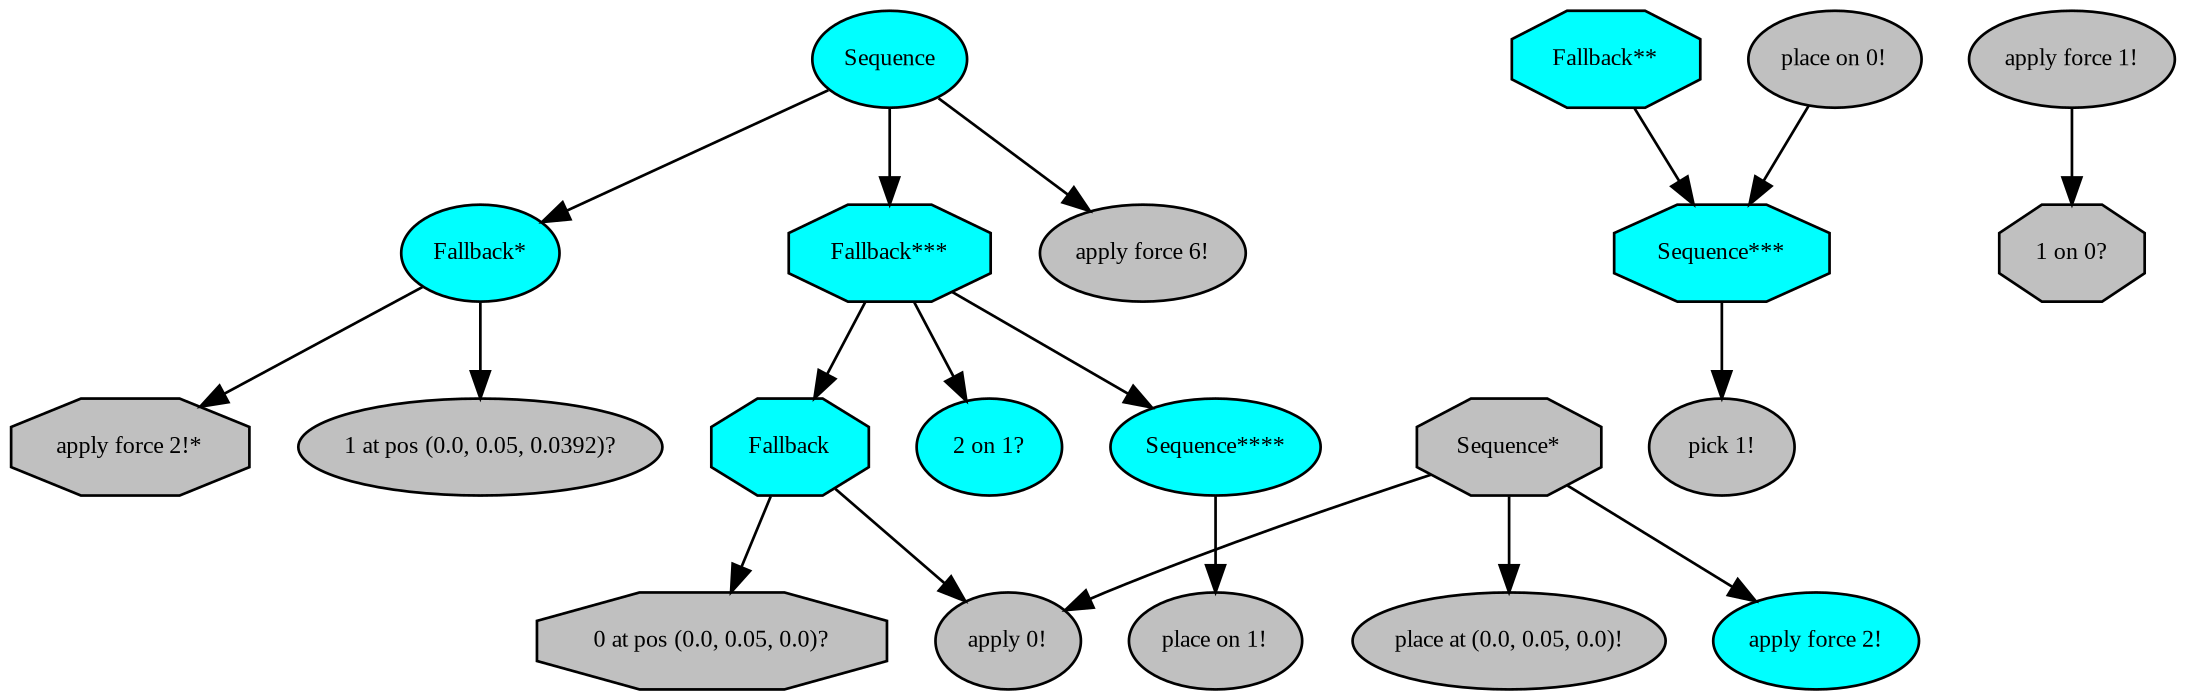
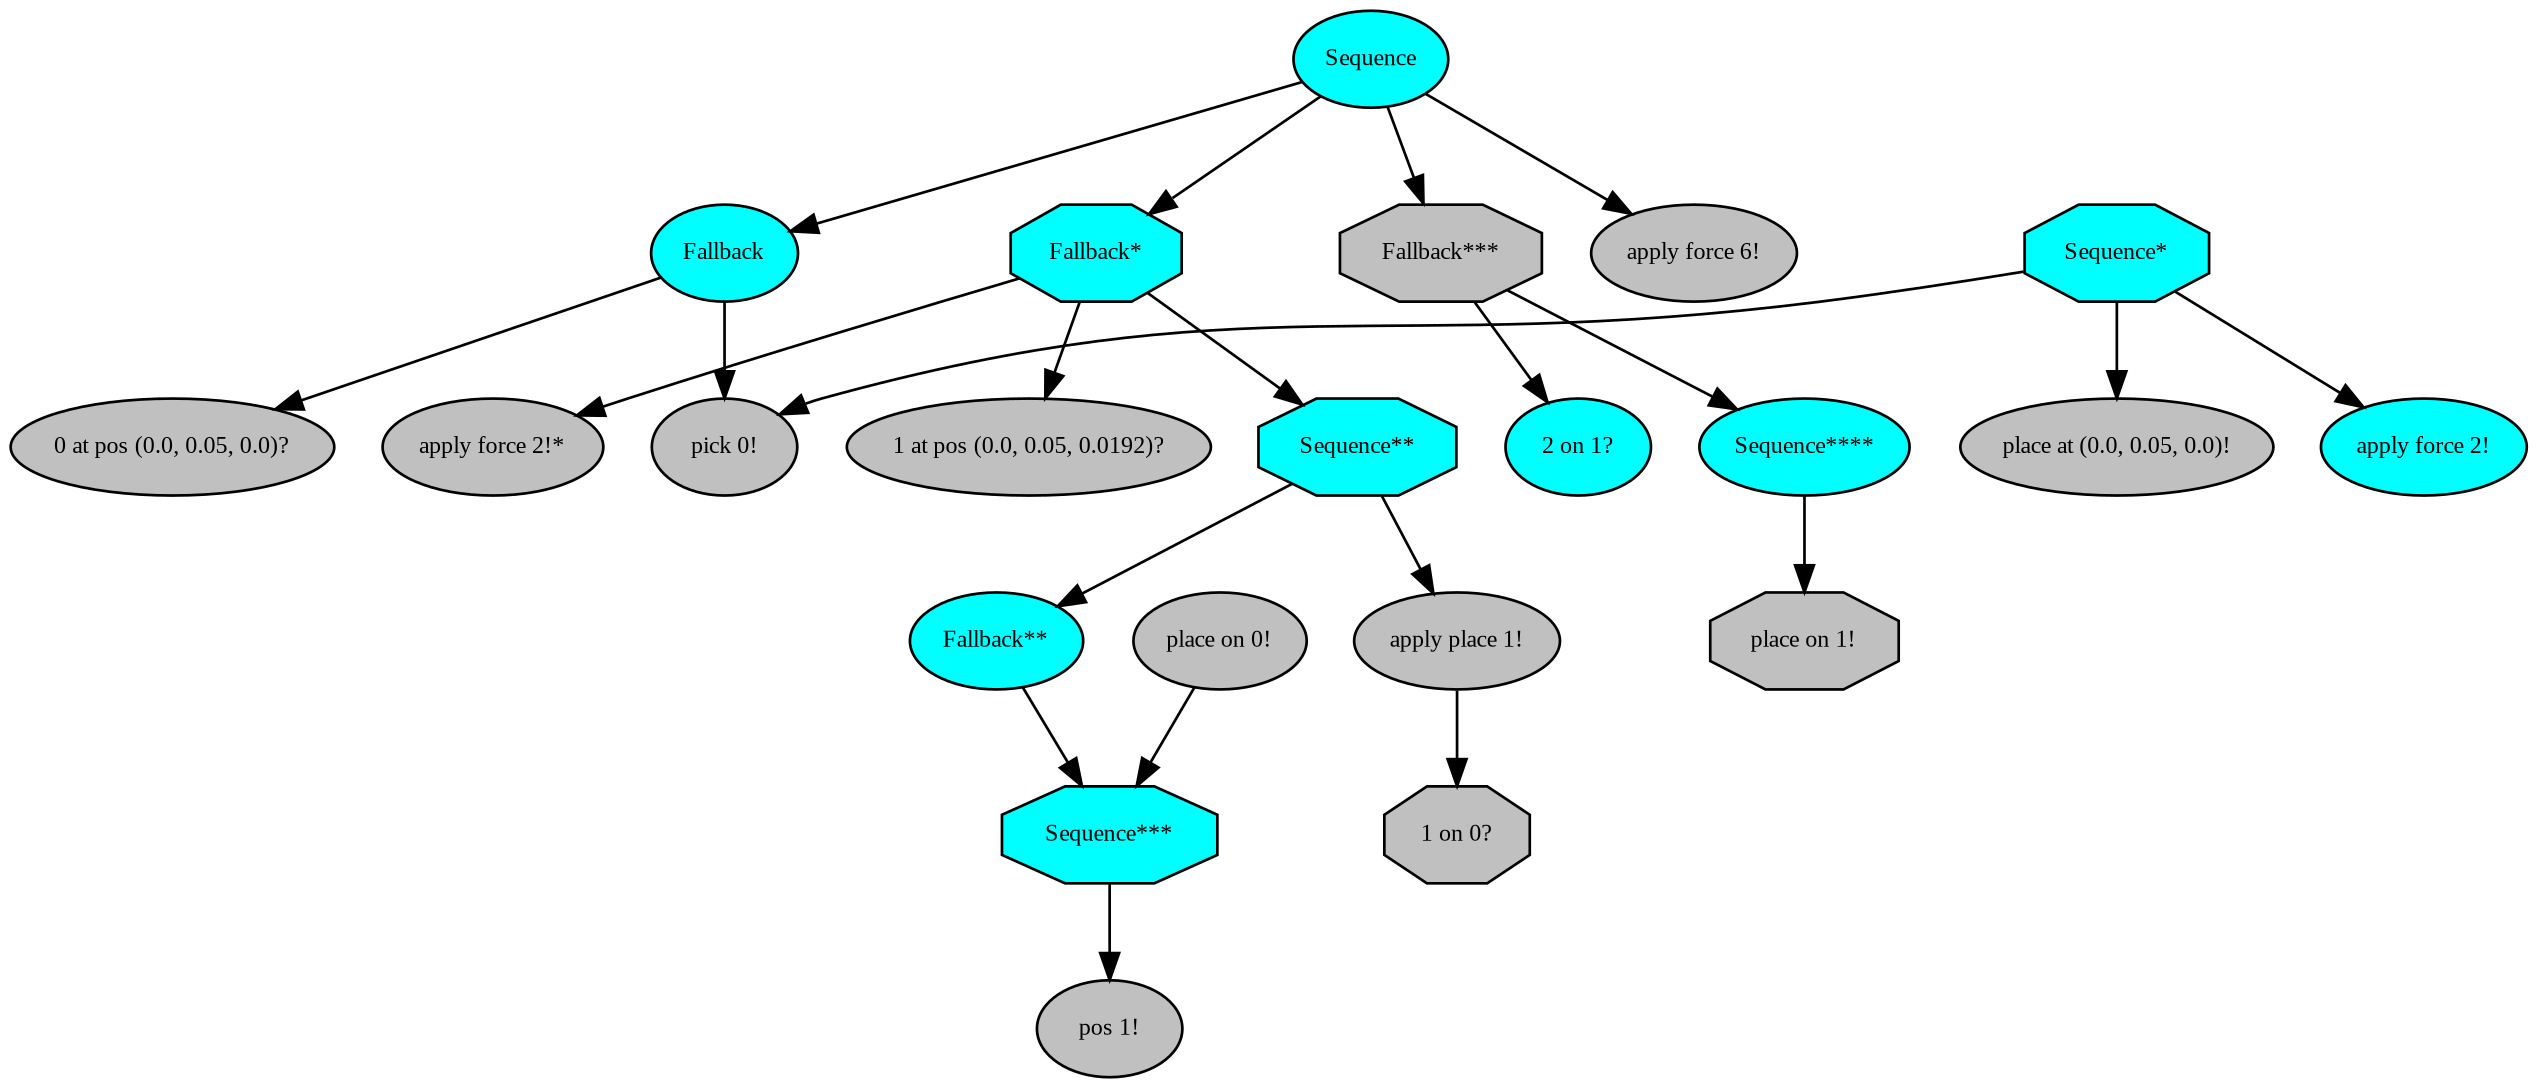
node "Fallback**": shape octagon -> ellipse
node "apply force 1!": label "apply force 1!" -> "apply place 1!"
node "Fallback*": shape ellipse -> octagon
node "Fallback***": fillcolor cyan -> gray
edge "Fallback***" -> "Fallback": now "Sequence" -> "Fallback"
node "apply force 2!*": shape octagon -> ellipse
node "1 at pos (0.0, 0.05, 0.0392)?": label "1 at pos (0.0, 0.05, 0.0392)?" -> "1 at pos (0.0, 0.05, 0.0192)?"
node "Fallback": shape octagon -> ellipse
node "Sequence**": added
node "Sequence*": fillcolor gray -> cyan
node "pick 1!": label "pick 1!" -> "pos 1!"
node "0 at pos (0.0, 0.05, 0.0)?": shape octagon -> ellipse
node "apply 0!": label "apply 0!" -> "pick 0!"
node "place on 1!": shape ellipse -> octagon
